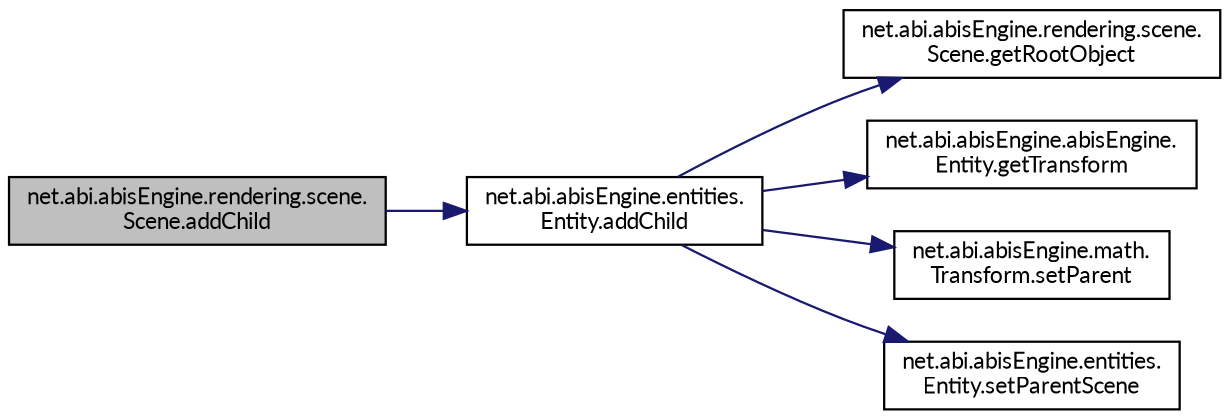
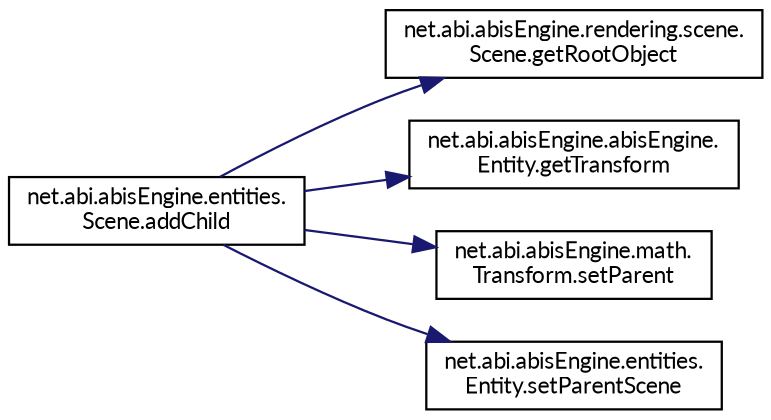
node "net.abi.abisEngine.rendering.scene. Scene.addChild": removed
node "net.abi.abisEngine.entities. Entity.addChild": label "net.abi.abisEngine.entities. Entity.addChild" -> "net.abi.abisEngine.entities. Scene.addChild"
